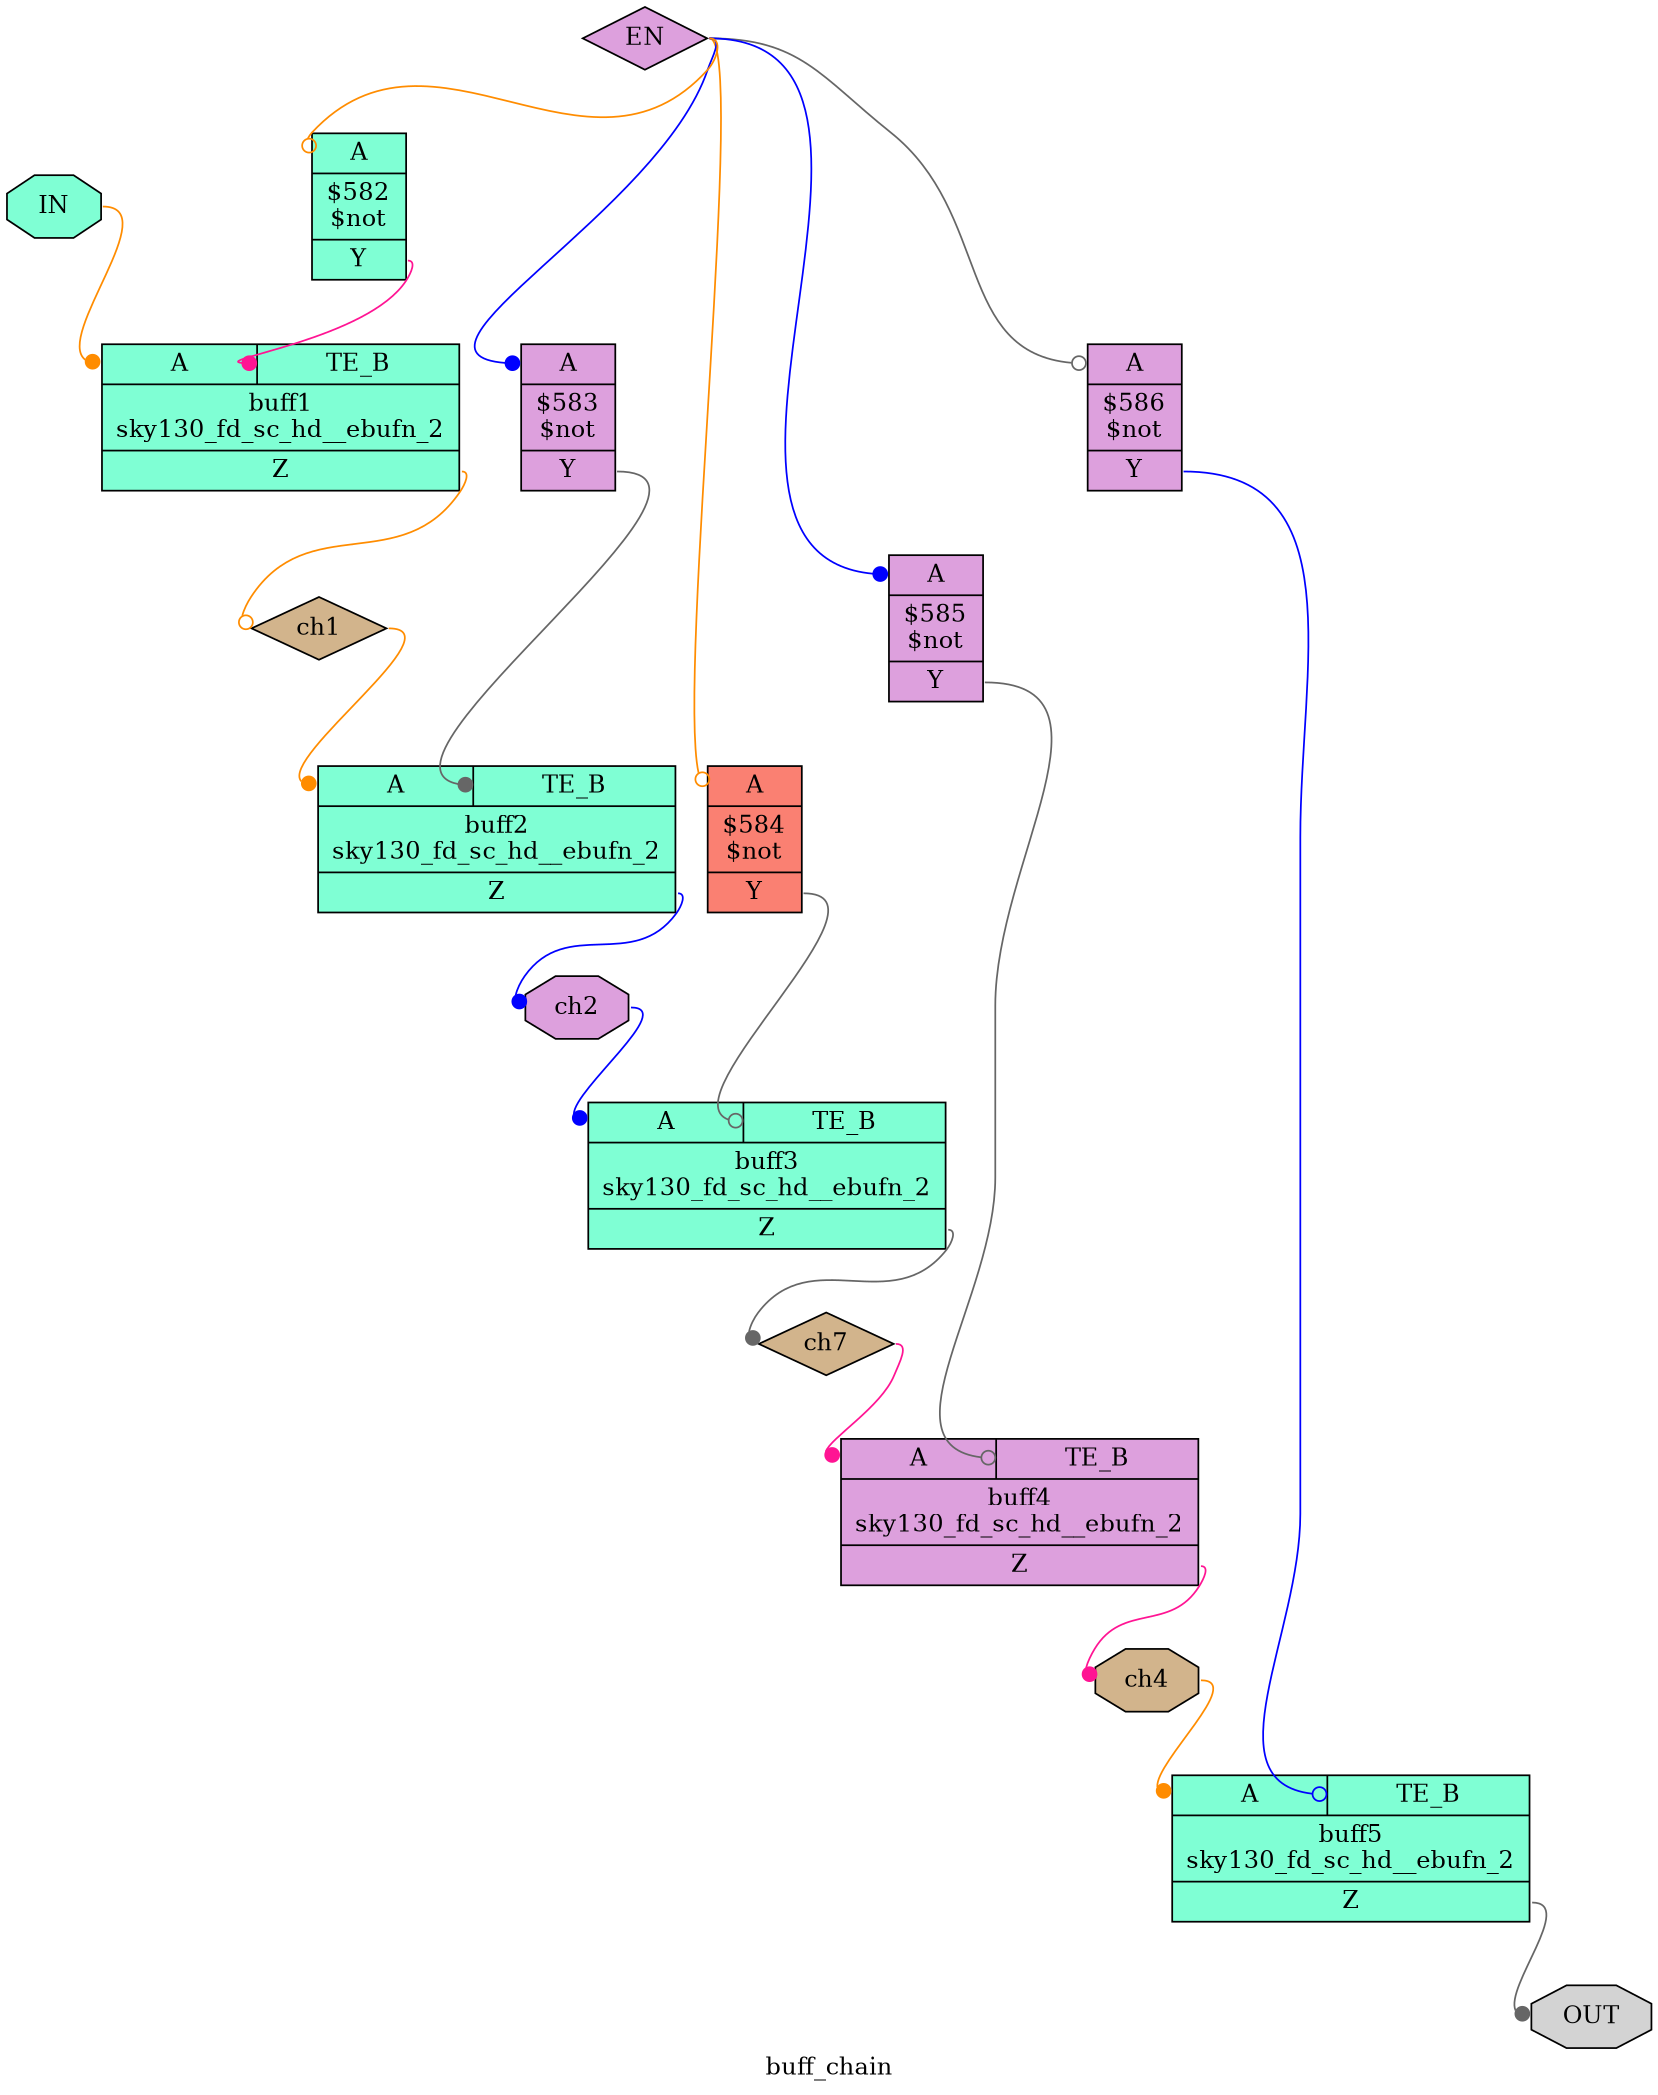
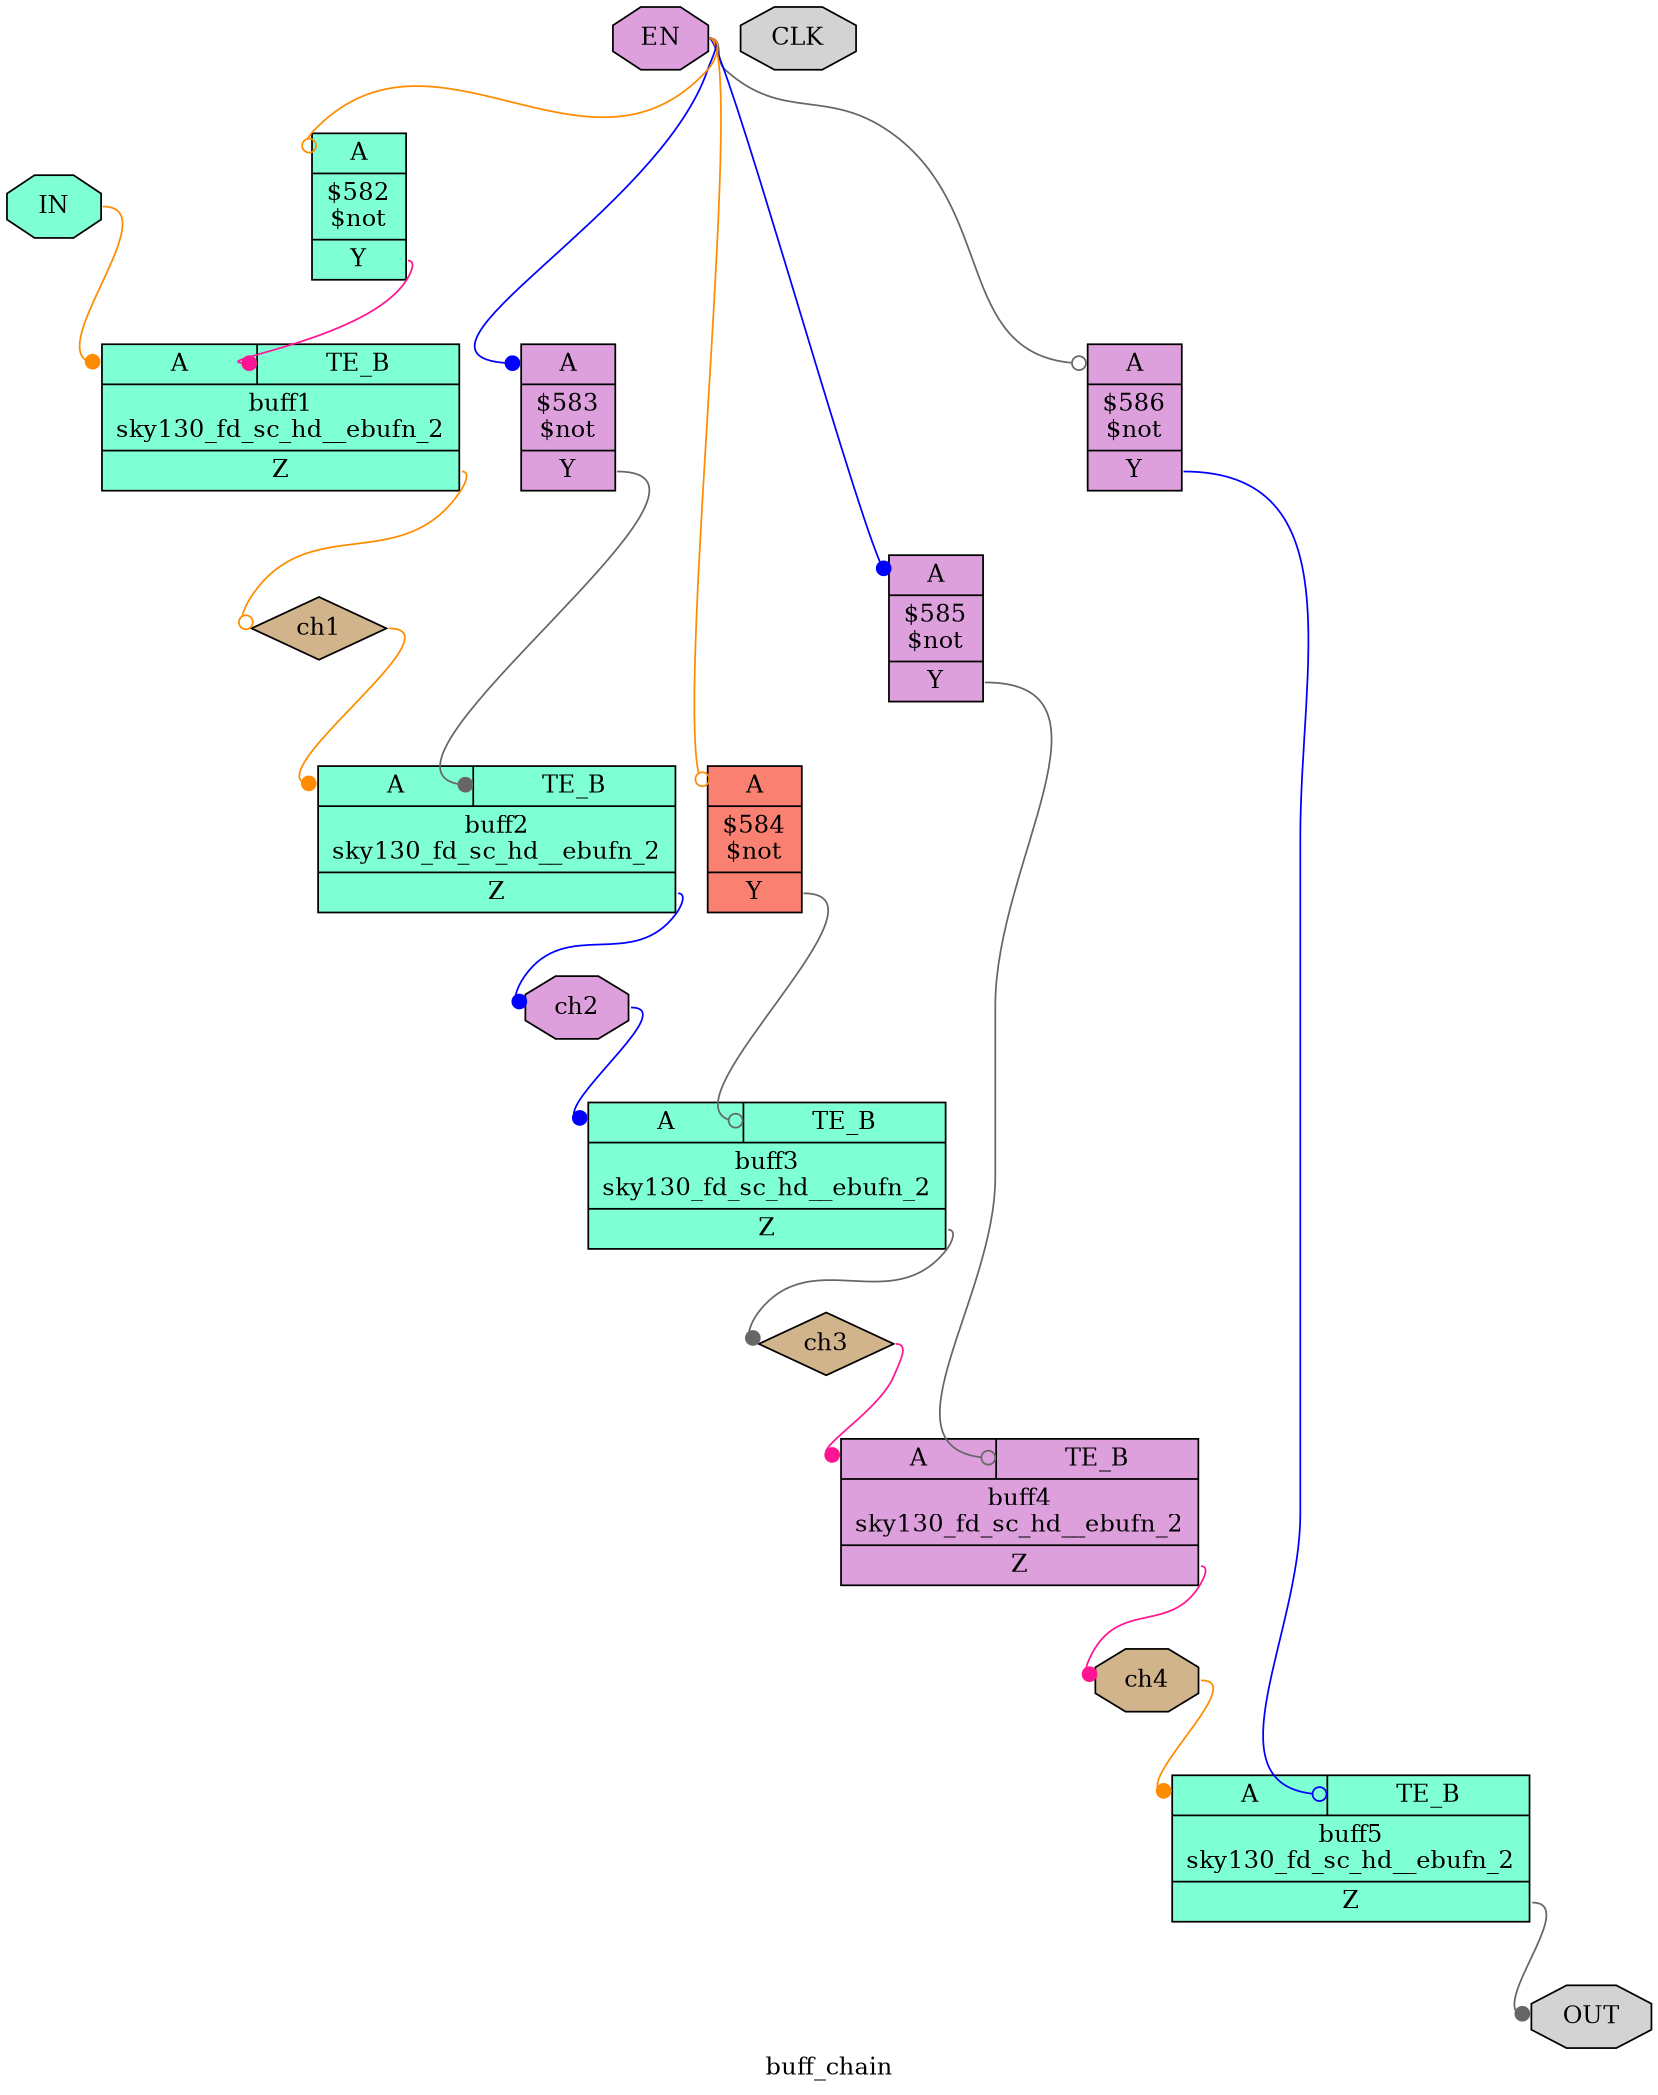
node "EN": shape diamond -> octagon
node "CLK": added
node "ch7": label "ch7" -> "ch3"
